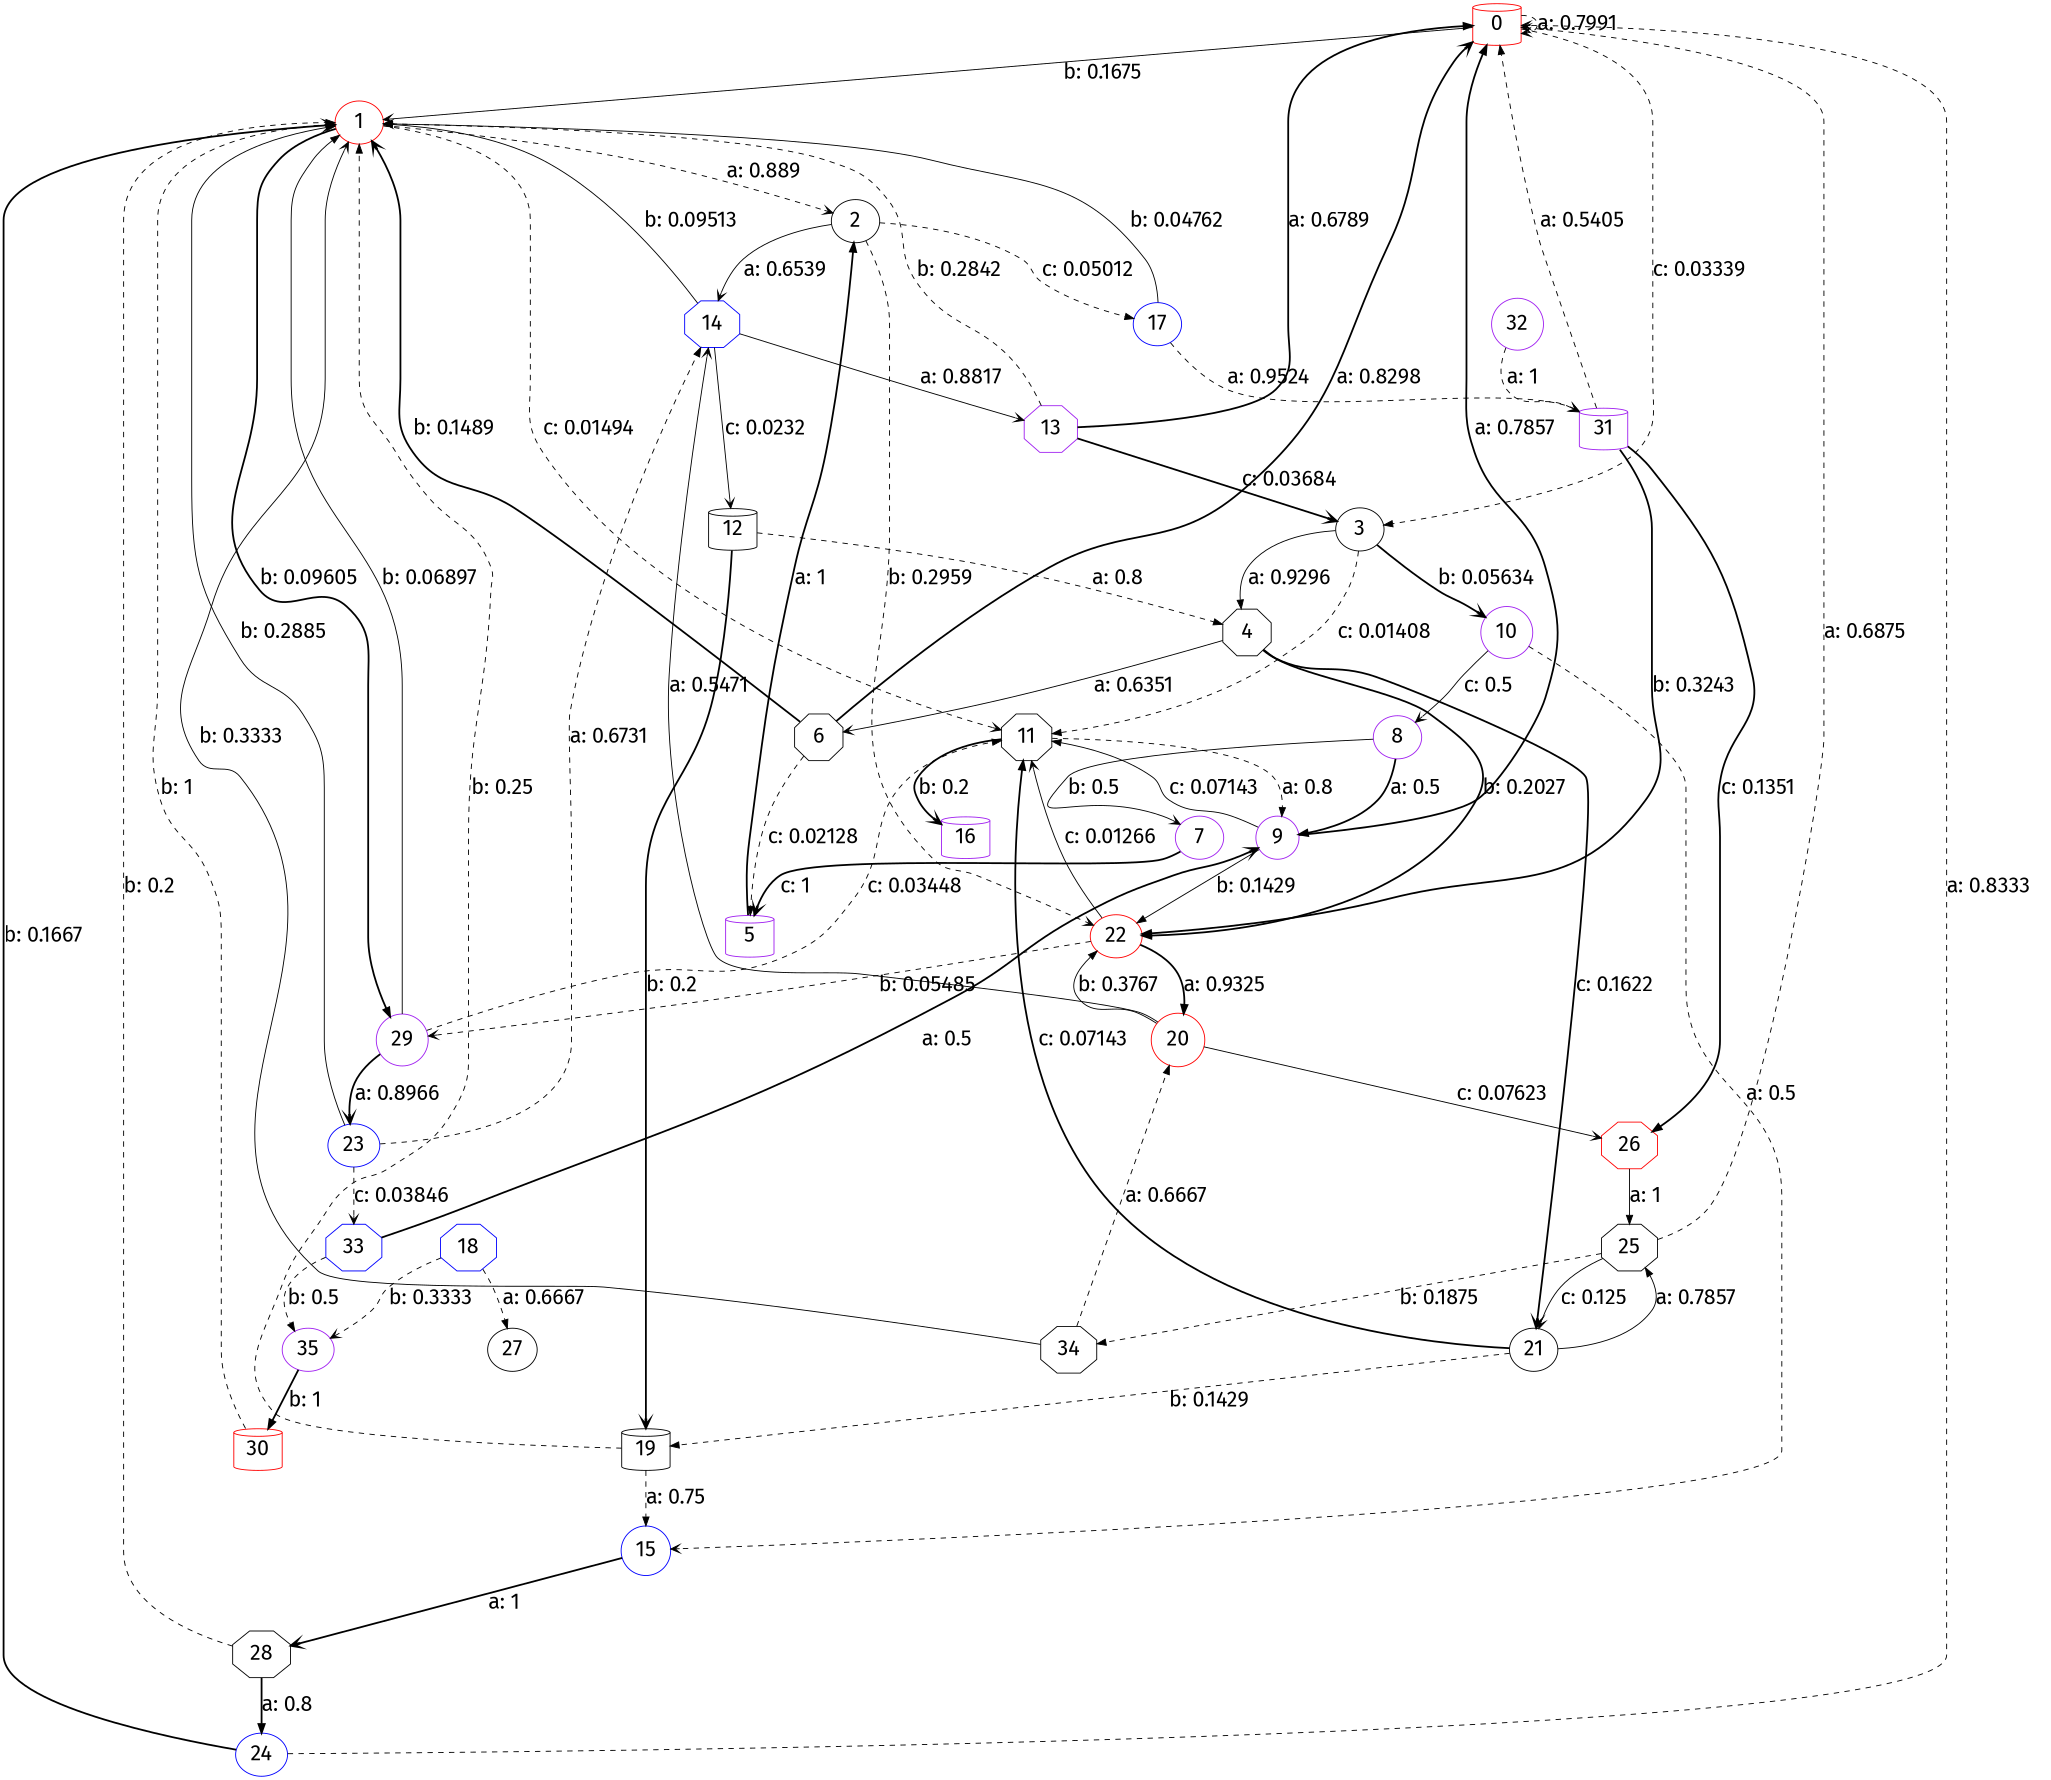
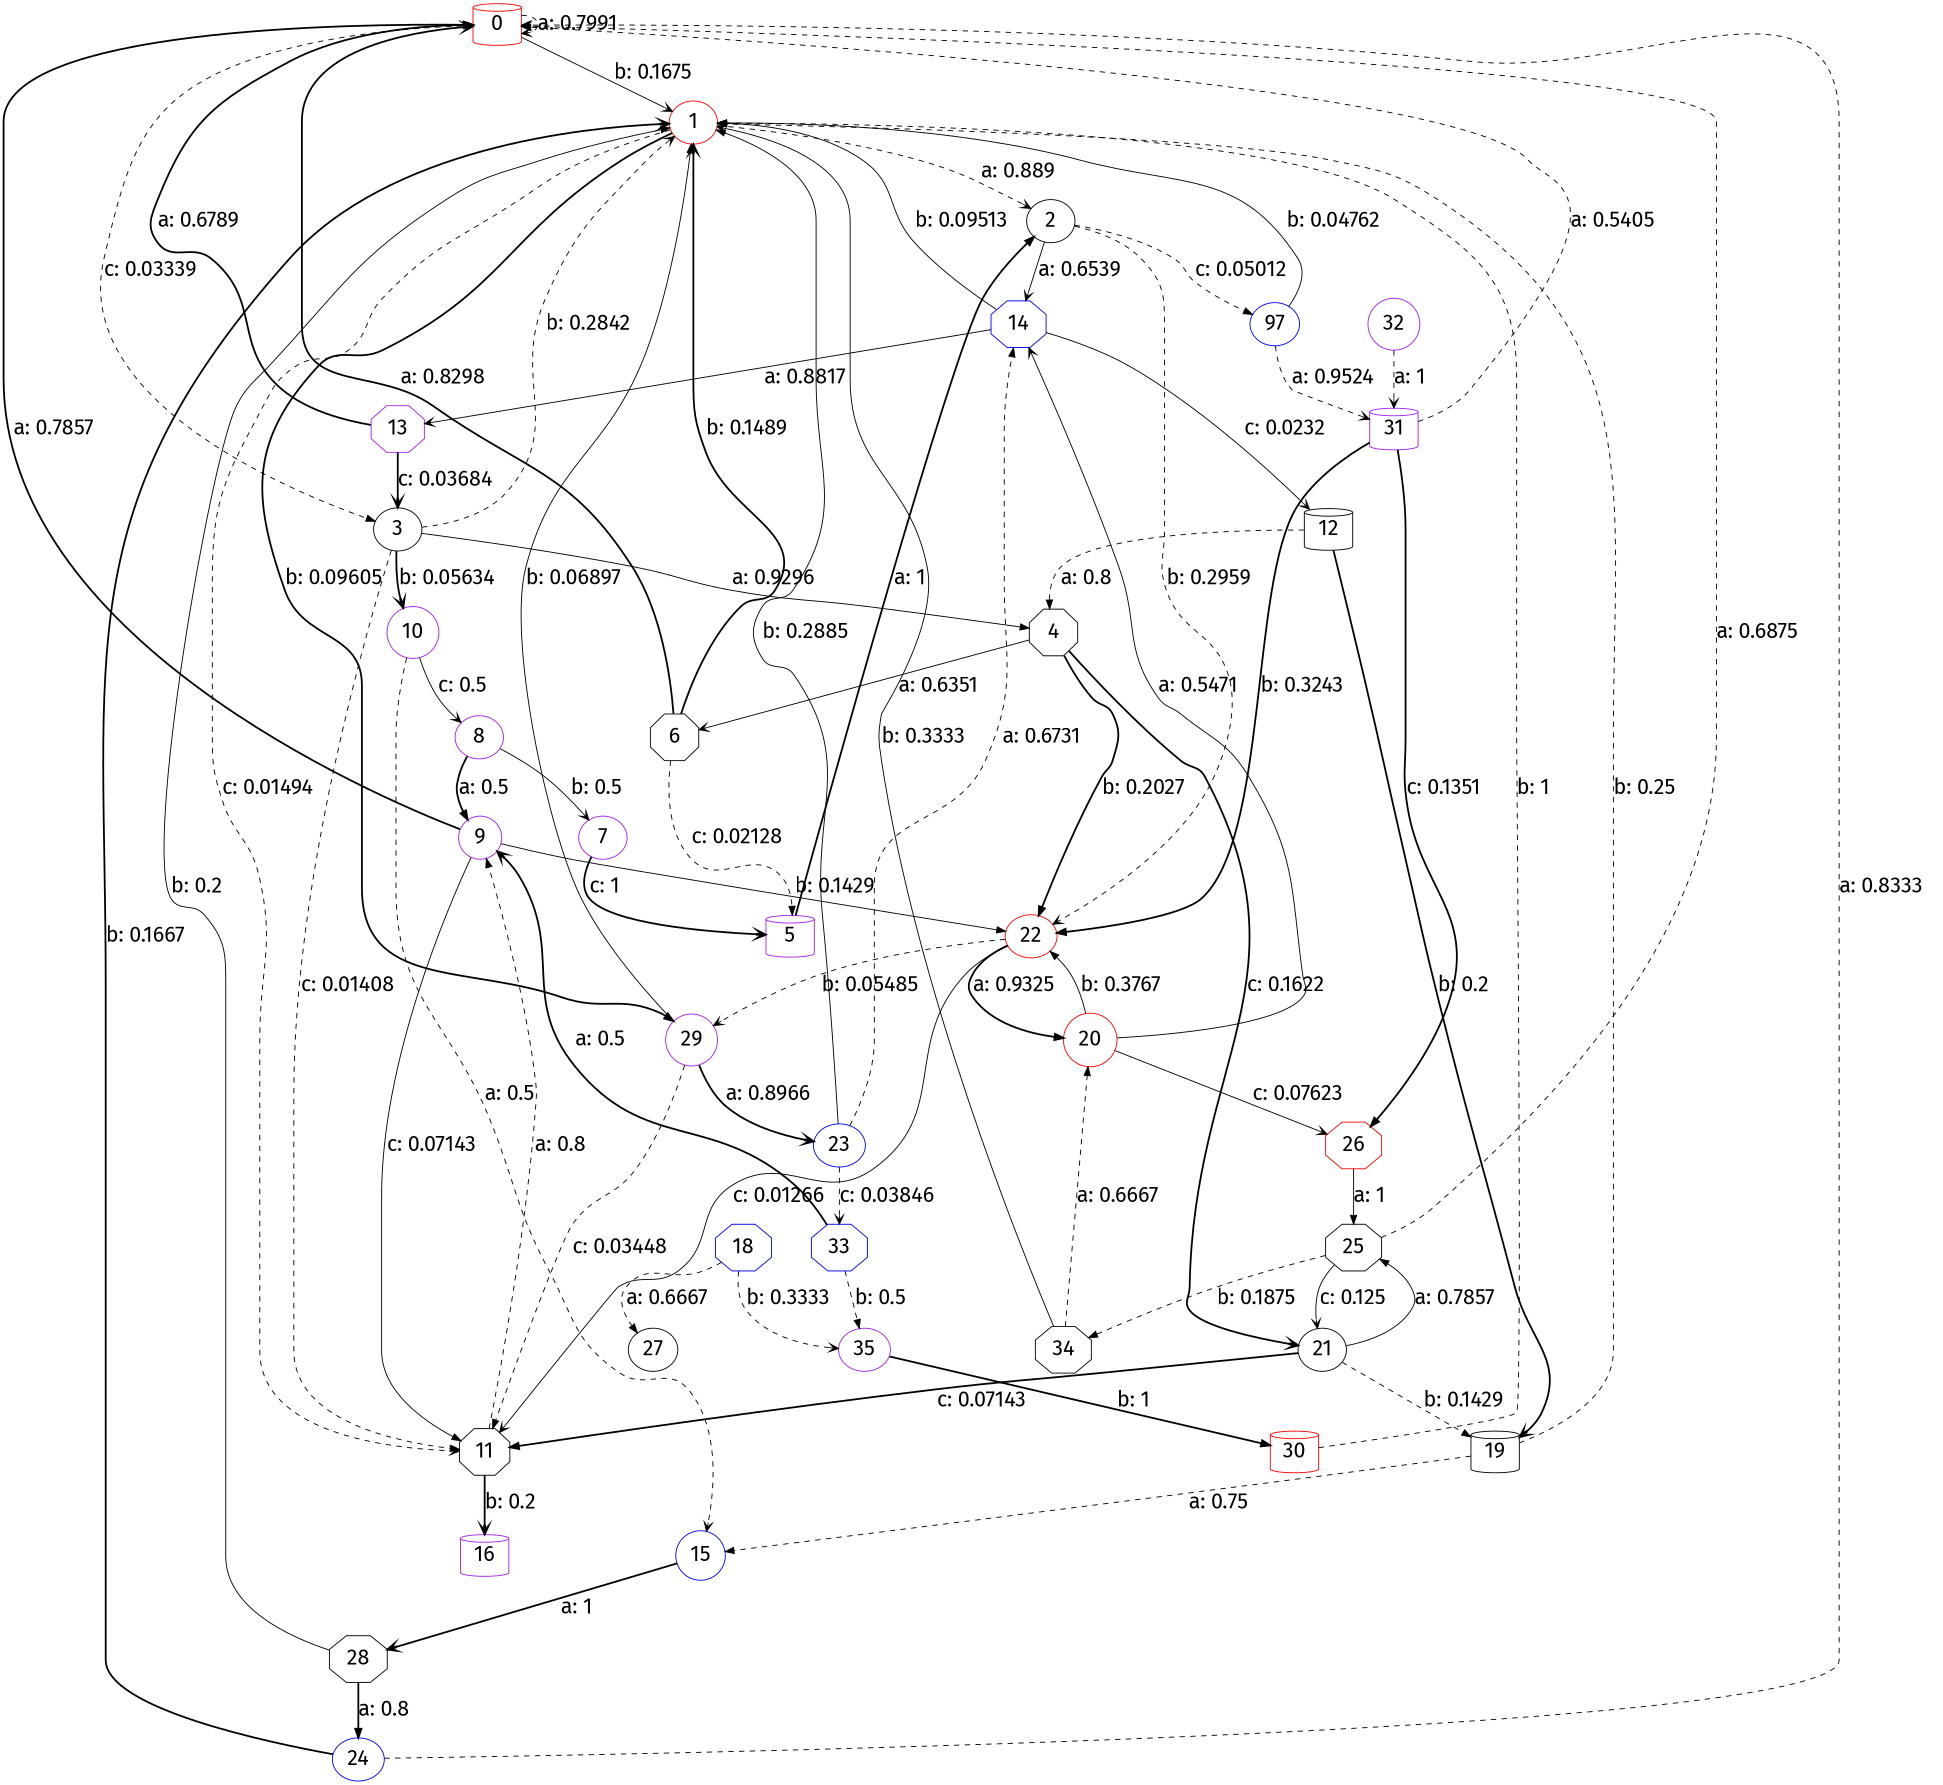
edge "13" -> "1": now "3" -> "1"
node "17": label "17" -> "97"
edge "28" -> "1": style dashed -> solid
